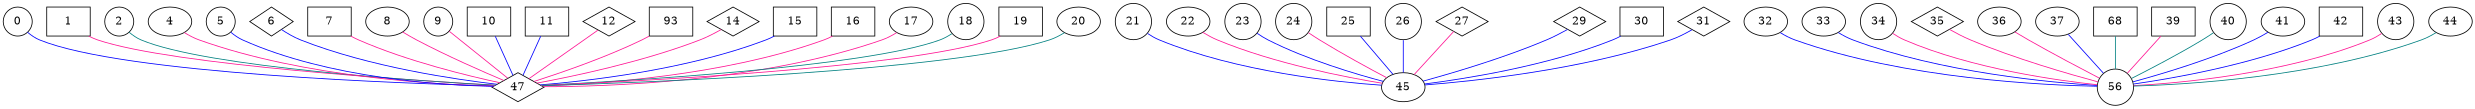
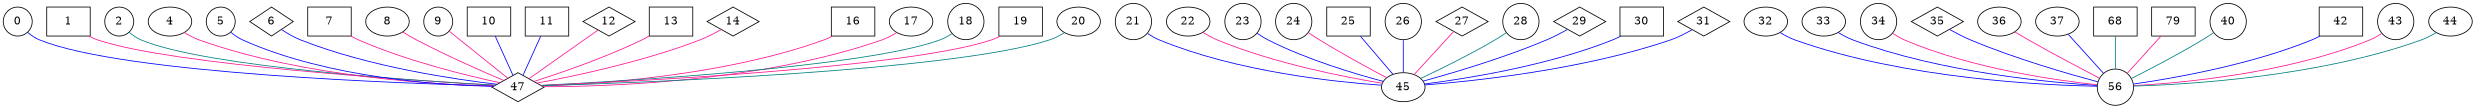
node "93": label "93" -> "13"
node "15": removed
node "28": added
node "39": label "39" -> "79"
node "41": removed
edge "35" -- "56": color deeppink -> blue
